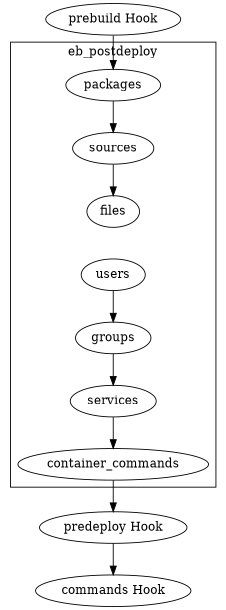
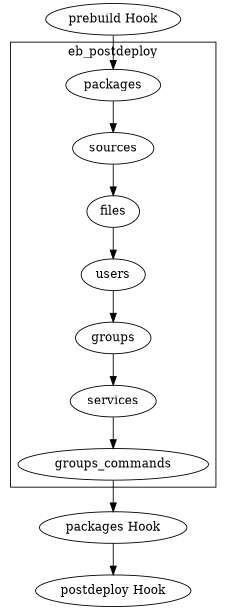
edge "files" -> "users": added
node "container_commands": label "container_commands" -> "groups_commands"
node "predeploy Hook": label "predeploy Hook" -> "packages Hook"
node "commands Hook": label "commands Hook" -> "postdeploy Hook"
